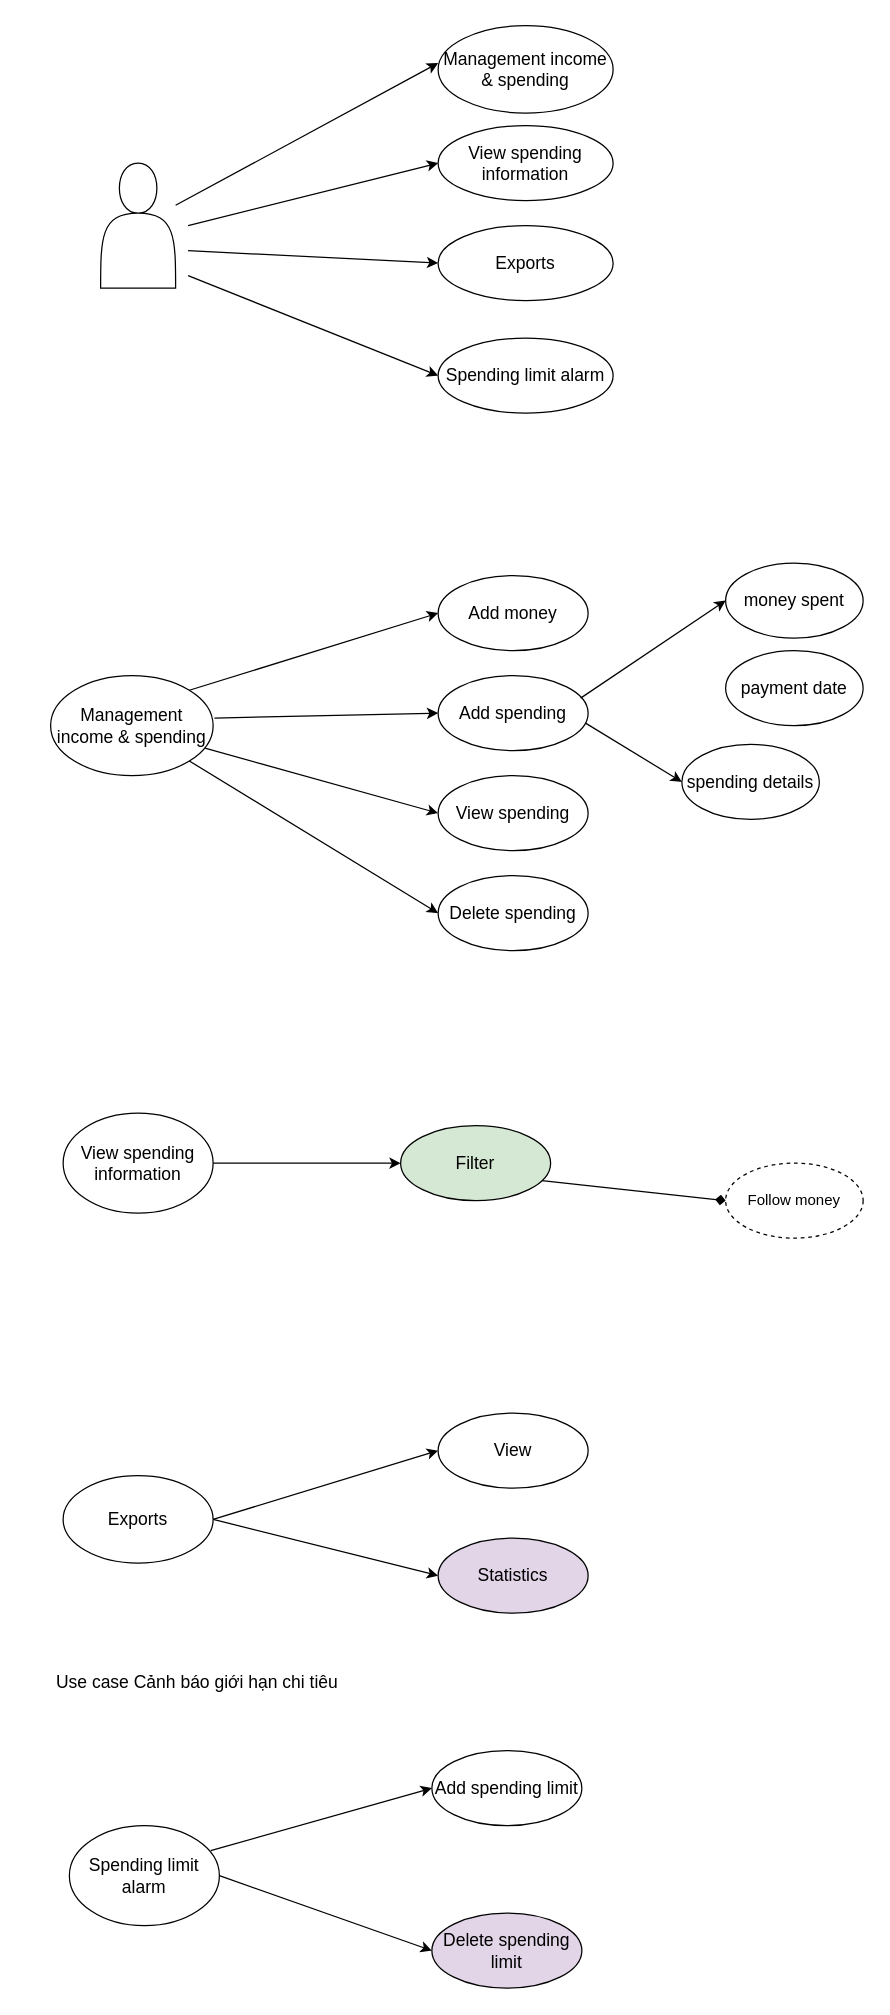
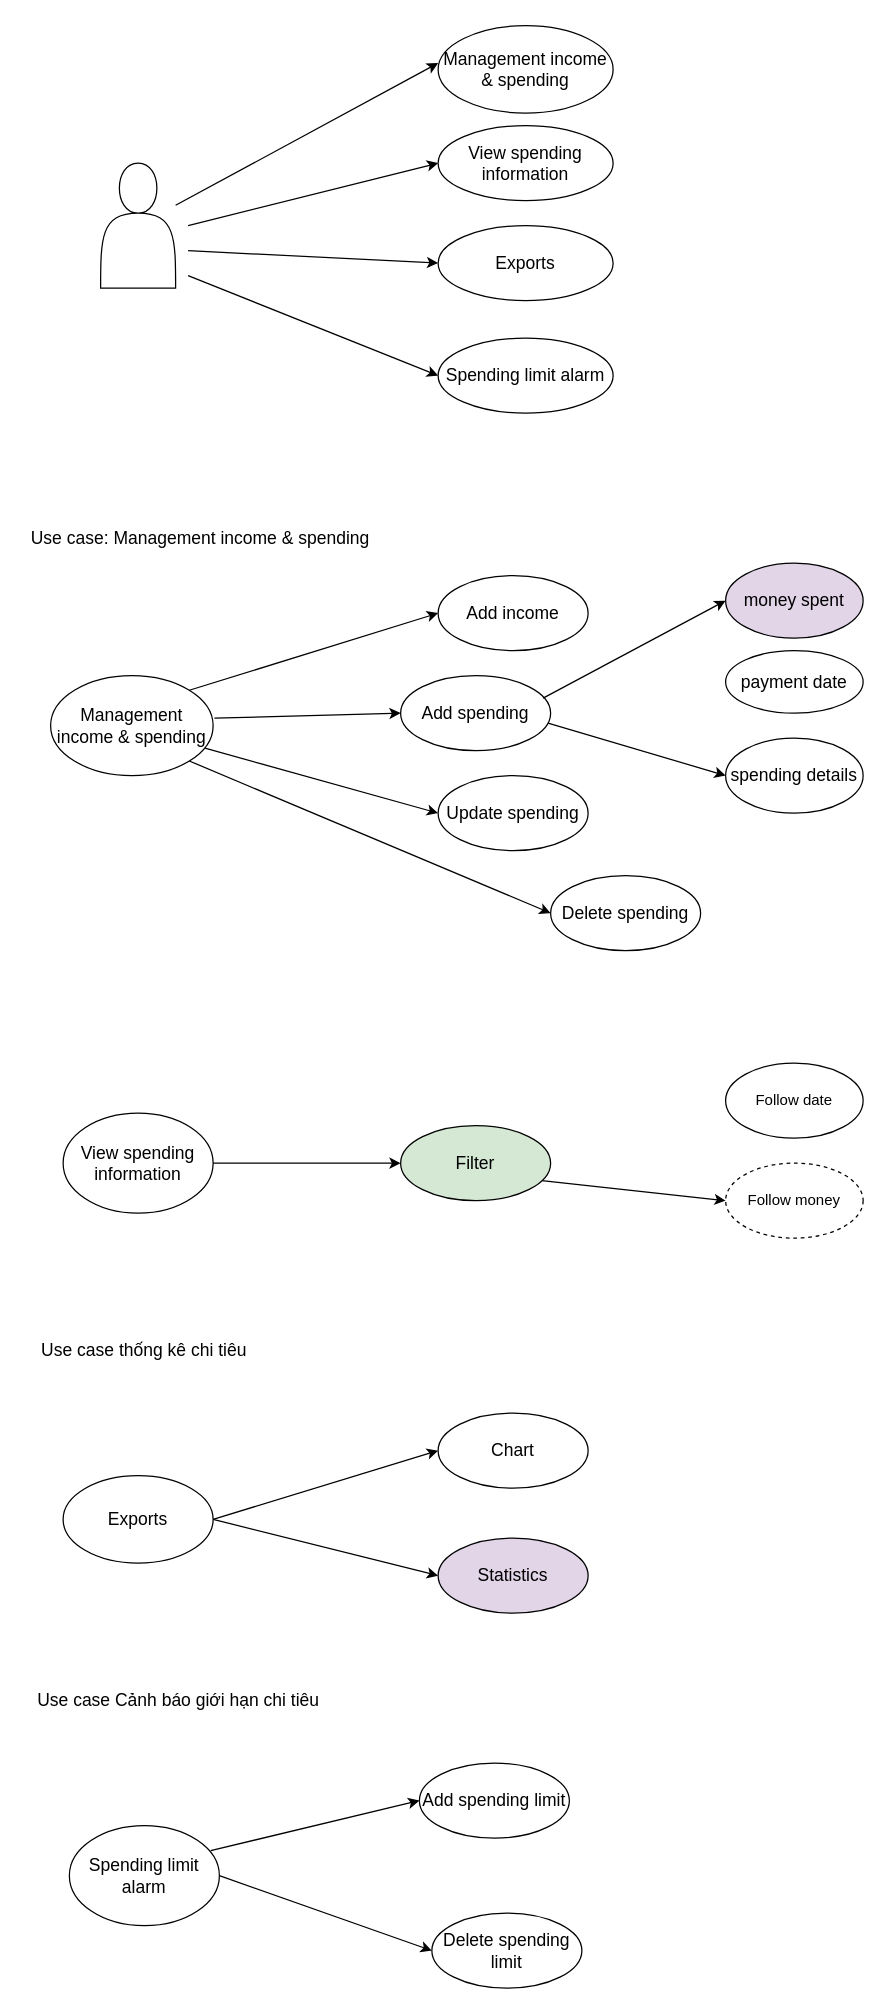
node "Use case: Management income & spending": added
node "money spent": fillcolor #ffffff -> #e1d5e7
node "Add money": label "Add money" -> "Add income"
node "payment date": size 138x75 -> 138x63
node "Add spending": moved (513, 713) -> (476, 713)
node "spending details": moved (751, 782) -> (794, 776)
node "View spending": label "View spending" -> "Update spending"
node "Delete spending": moved (513, 913) -> (626, 913)
node "Follow date": added
edge "Filter" -> "Follow money": arrowhead diamond -> classic
node "Use case thống kê chi tiêu": added
node "View": label "View" -> "Chart"
node "Use case Cảnh báo giới hạn chi tiêu": moved (198, 1682) -> (179, 1701)
node "Add spending limit": moved (507, 1788) -> (494, 1801)
node "Delete spending limit": fillcolor #e1d5e7 -> #ffffff
